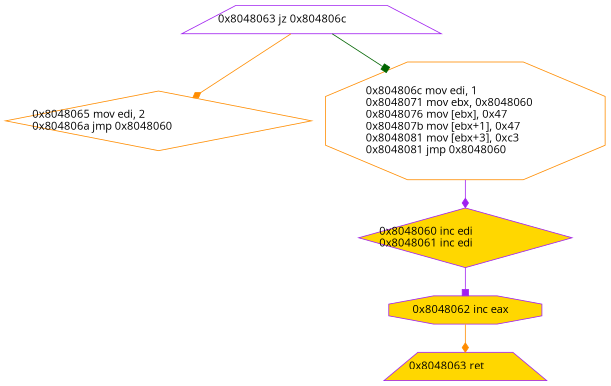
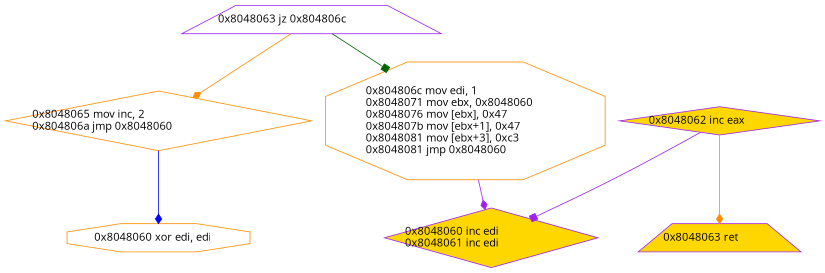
node "0x8048065 mov edi, 2 0x804806a jmp 0x8048060": label "0x8048065 mov edi, 2 0x804806a jmp 0x8048060" -> "0x8048065 mov inc, 2 0x804806a jmp 0x8048060"
node "0x8048060 xor edi, edi": added
edge "0x8048060 inc edi 0x8048061 inc edi" -> "0x8048062 inc eax": reversed
node "0x8048062 inc eax": shape octagon -> diamond
